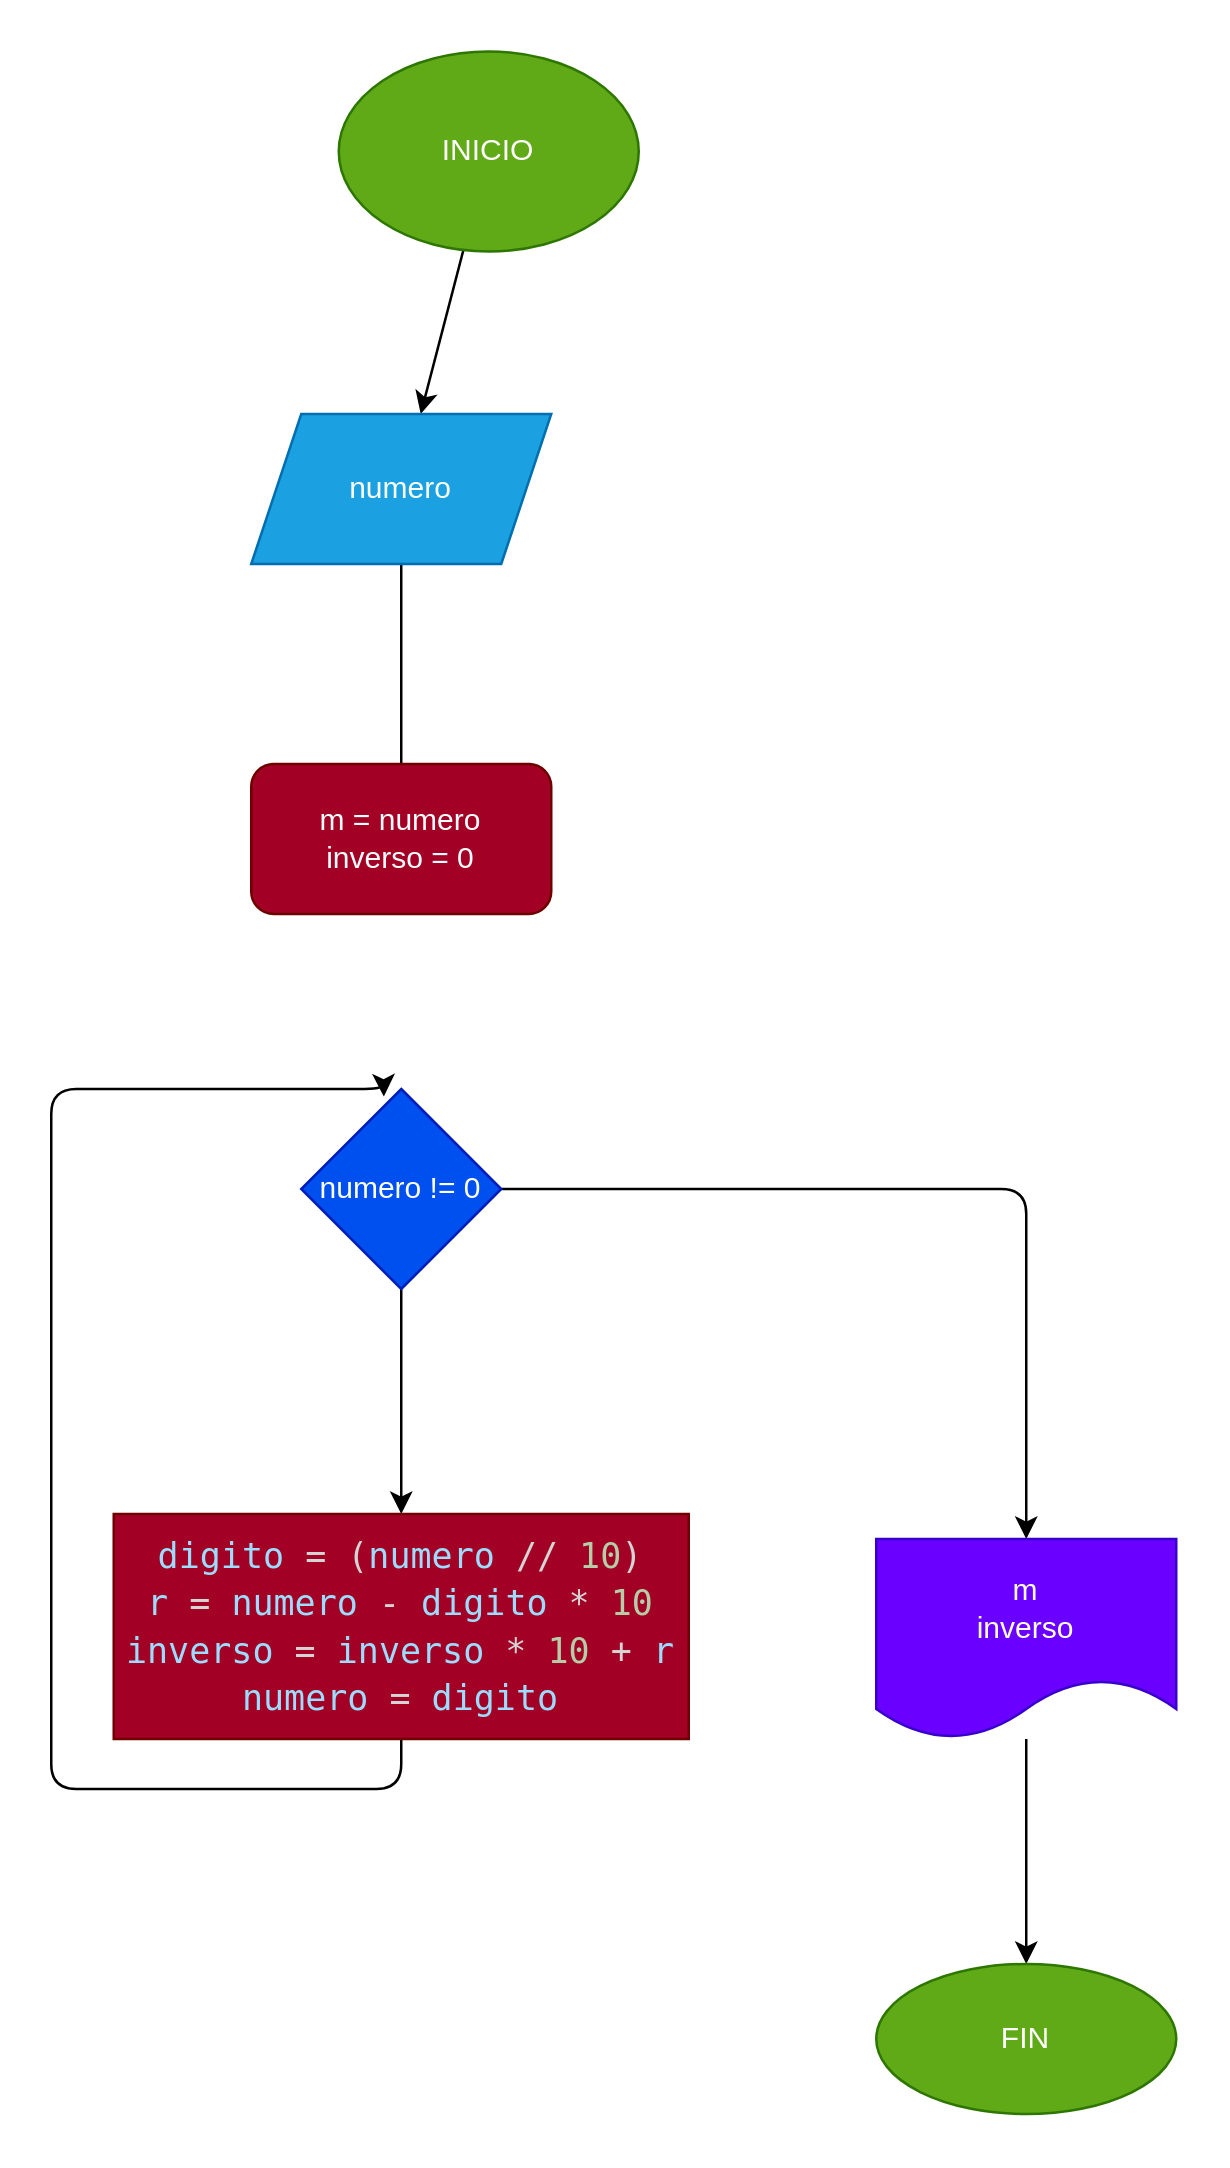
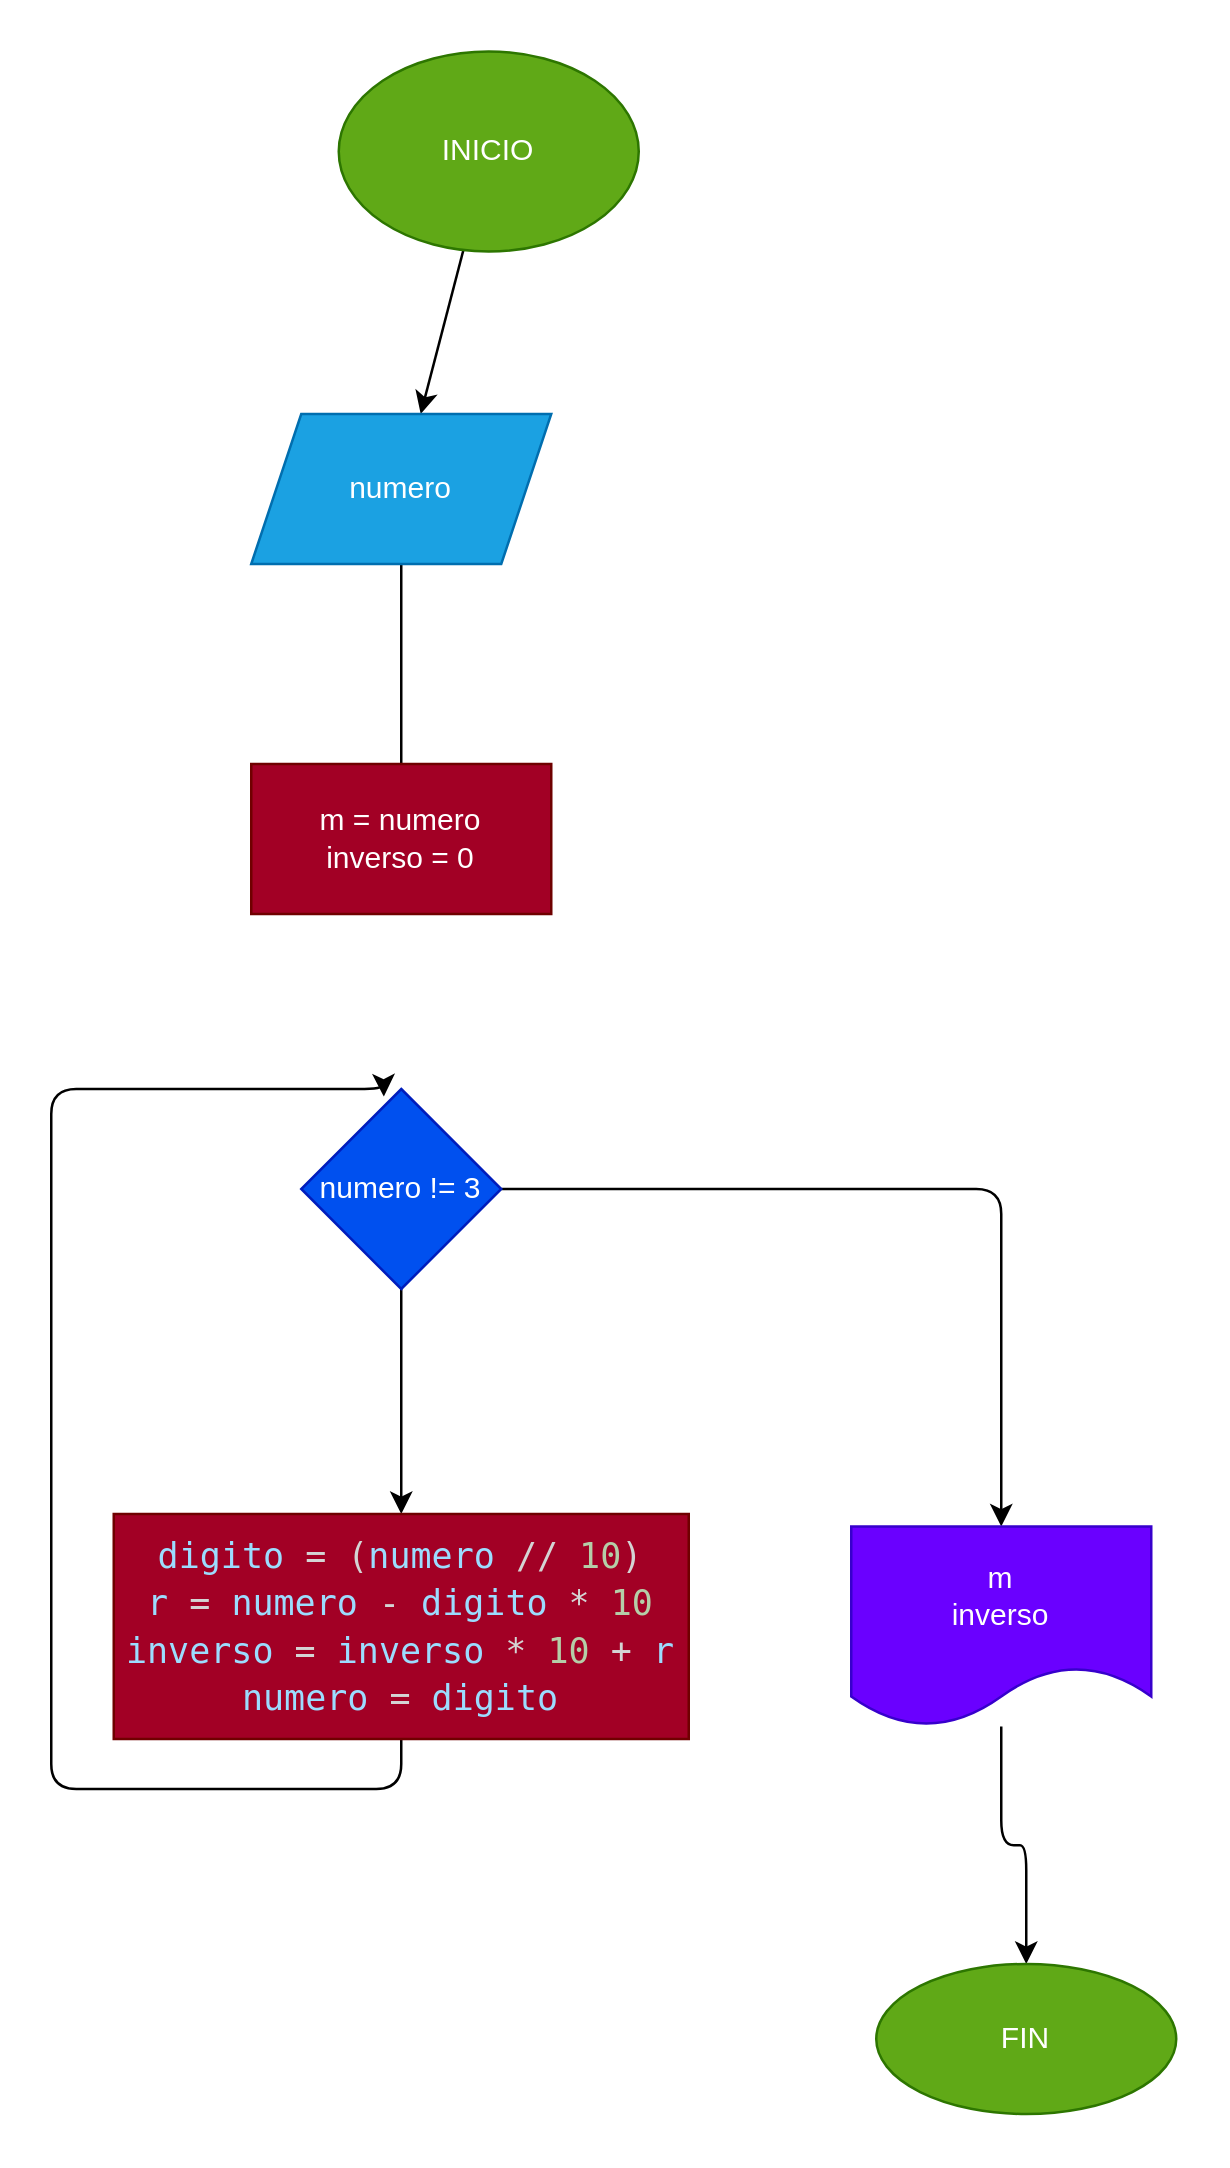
node "m = numero inverso = 0": shape rounded rectangle -> rectangle
node "numero != 0": label "numero != 0" -> "numero != 3"
node "m inverso": moved (1026, 1639) -> (1001, 1626)
